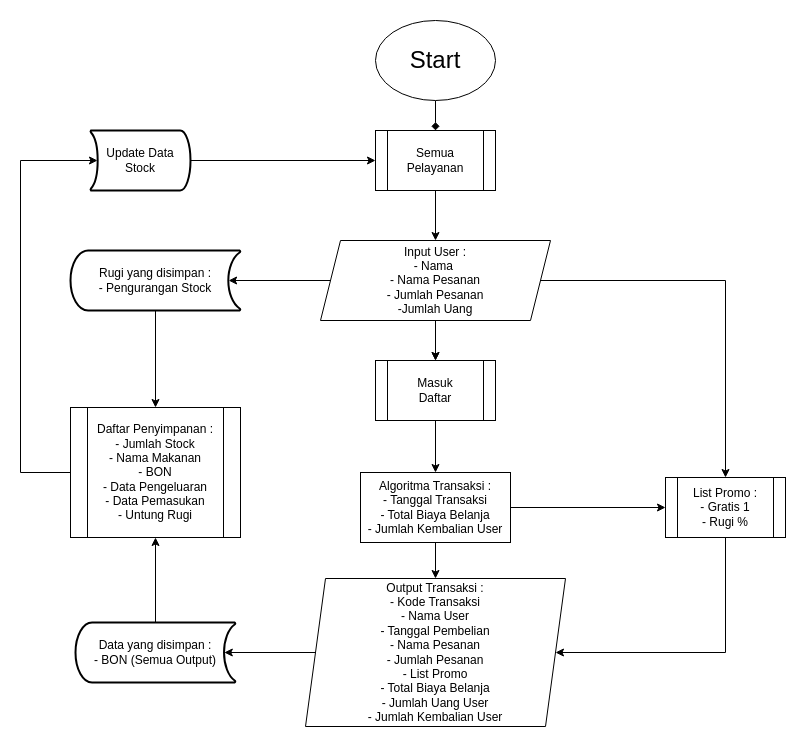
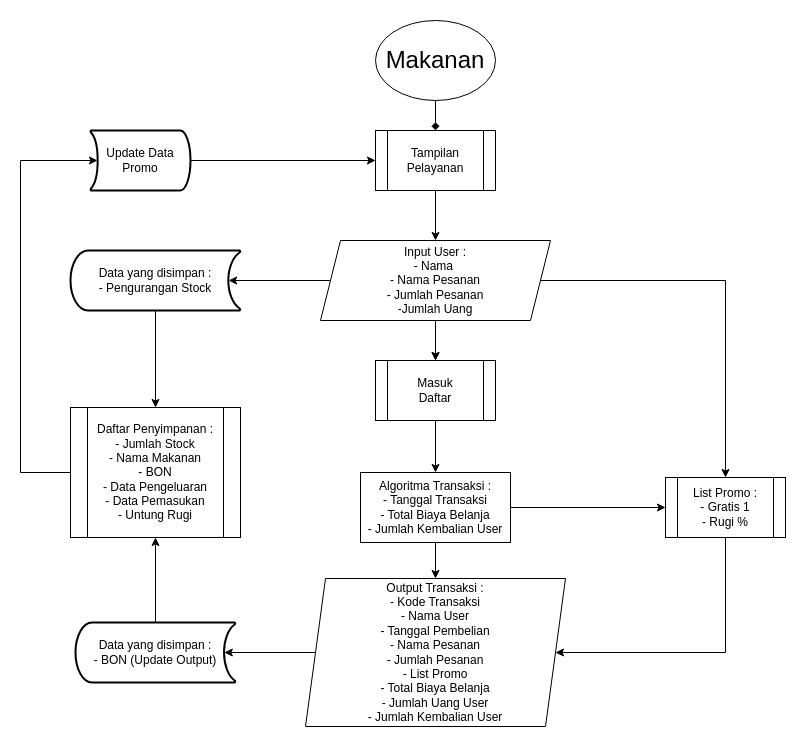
node "Start": label "Start" -> "Makanan"
node "Update Data Stock": label "Update Data Stock" -> "Update Data Promo"
node "Semua Pelayanan": label "Semua Pelayanan" -> "Tampilan Pelayanan"
node "Rugi yang disimpan : - Pengurangan Stock": label "Rugi yang disimpan : - Pengurangan Stock" -> "Data yang disimpan : - Pengurangan Stock"
node "Data yang disimpan : - BON (Semua Output)": label "Data yang disimpan : - BON (Semua Output)" -> "Data yang disimpan : - BON (Update Output)"
